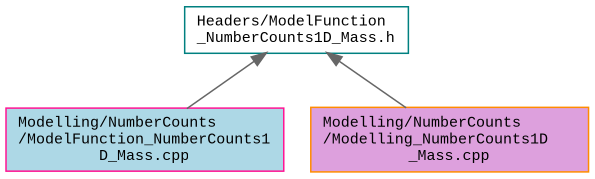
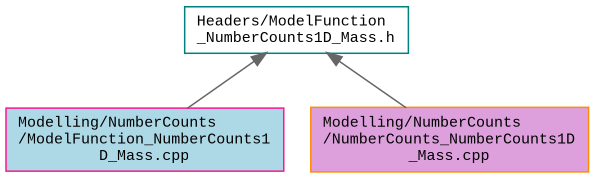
node "Modelling/NumberCounts /Modelling_NumberCounts1D _Mass.cpp": label "Modelling/NumberCounts /Modelling_NumberCounts1D _Mass.cpp" -> "Modelling/NumberCounts /NumberCounts_NumberCounts1D _Mass.cpp"
